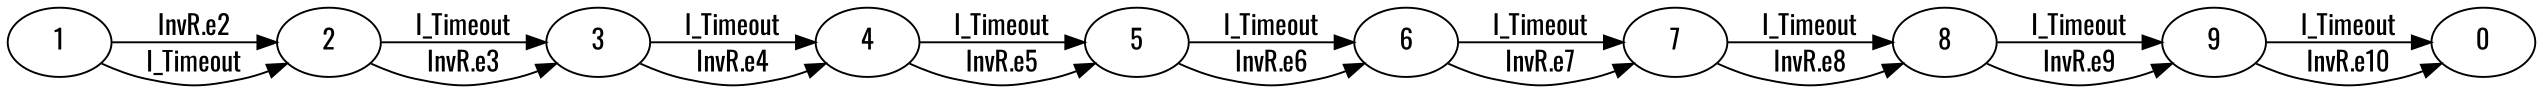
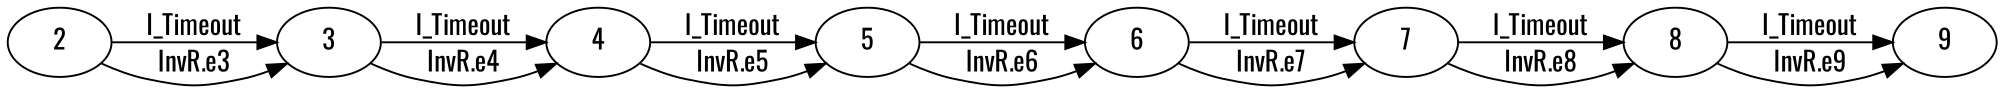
node "1": removed
node "0": removed
